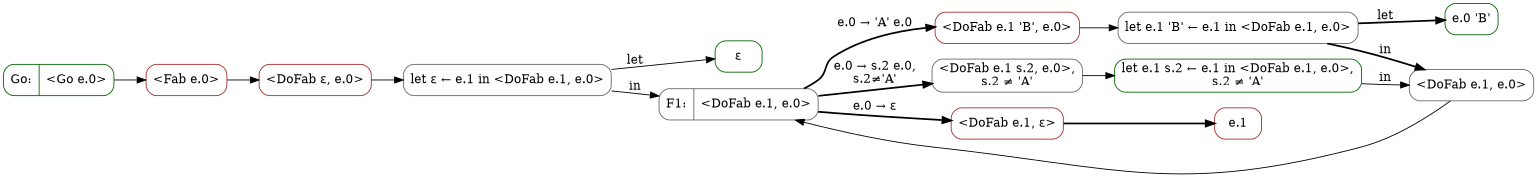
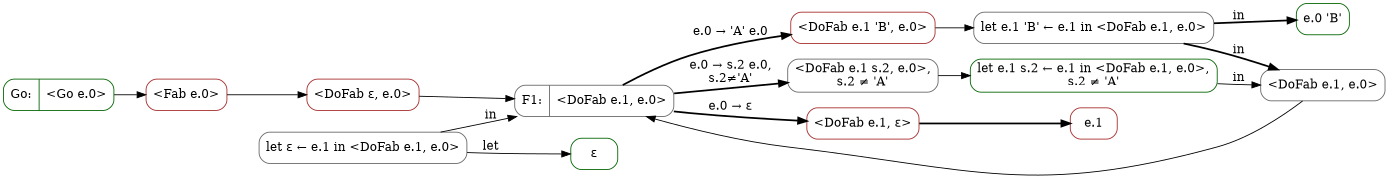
edge "let e.1 'B' ← e.1 in <DoFab e.1, e.0>" -> "e.0 'B'": label "let" -> "in"
edge "<DoFab ε, e.0>" -> "let ε ← e.1 in <DoFab e.1, e.0>": now "<DoFab ε, e.0>" -> "F1:"
